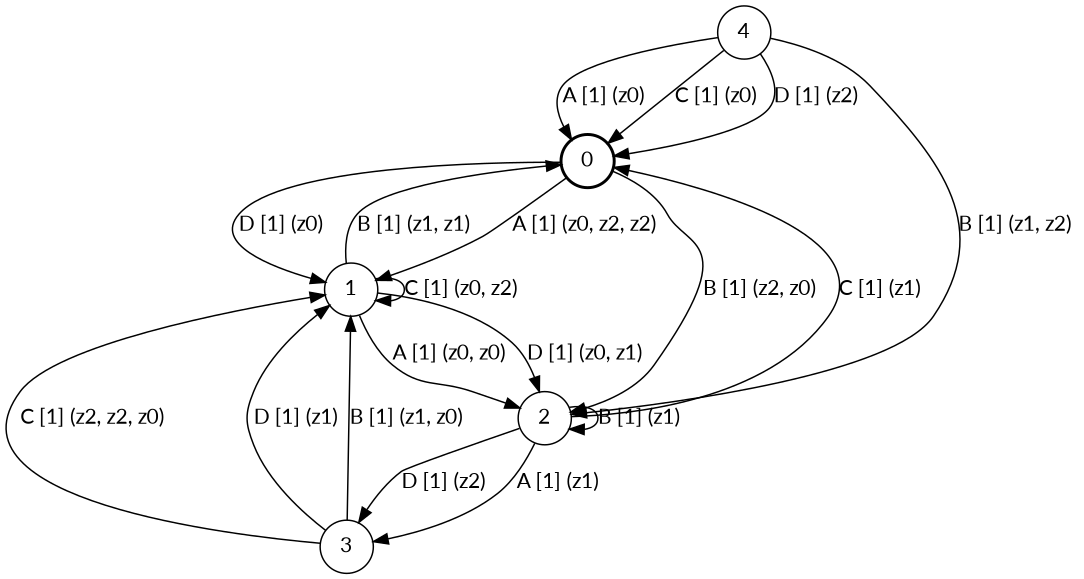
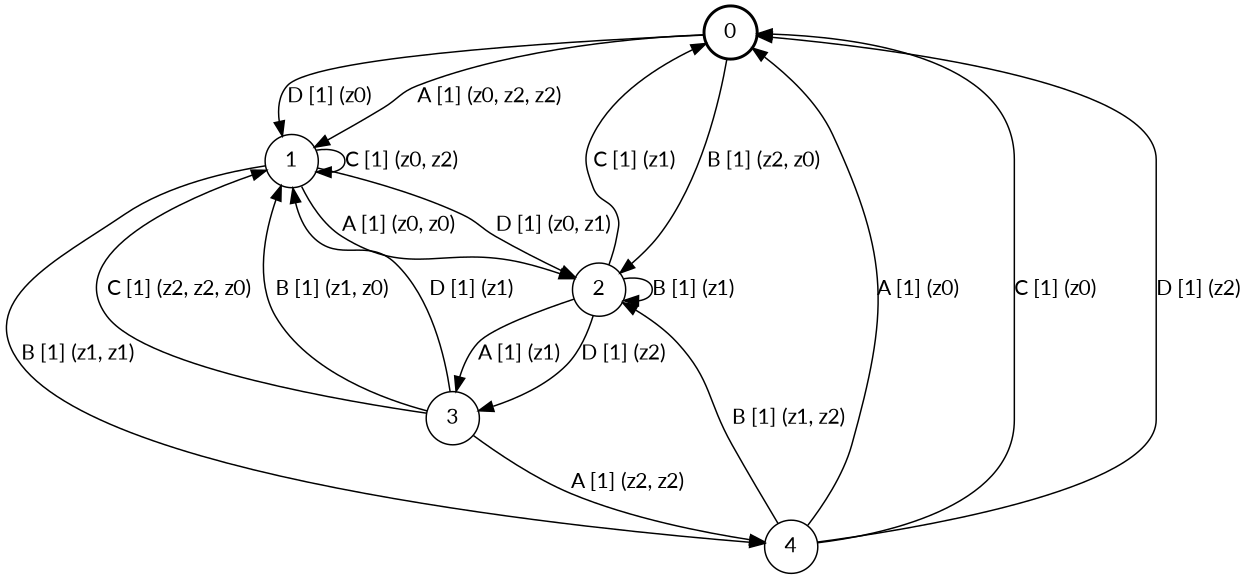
edge "1" -> "0": now "1" -> "4"
edge "3" -> "4": added, label "A [1] (z2, z2)"
